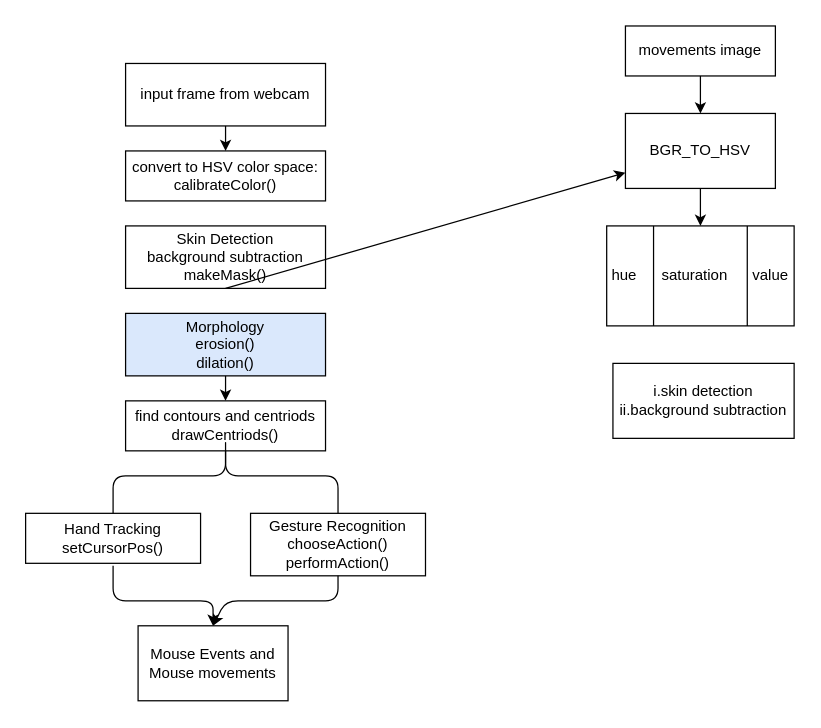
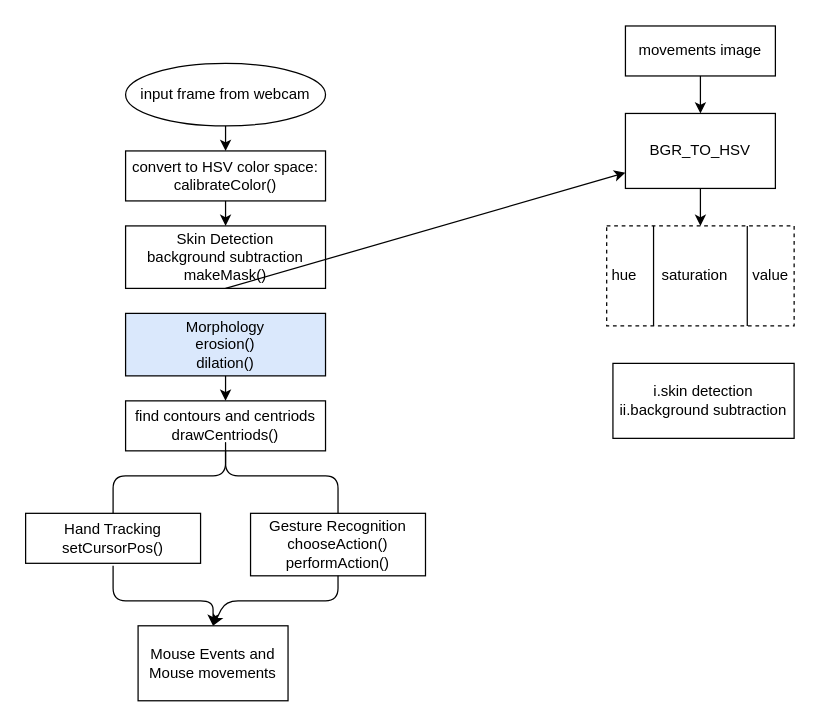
node "input frame from webcam": shape rectangle -> ellipse
edge "convert to HSV color space: calibrateColor()" -> "Skin Detection background subtraction makeMask()": added
node "hue saturation value": style solid -> dashed
